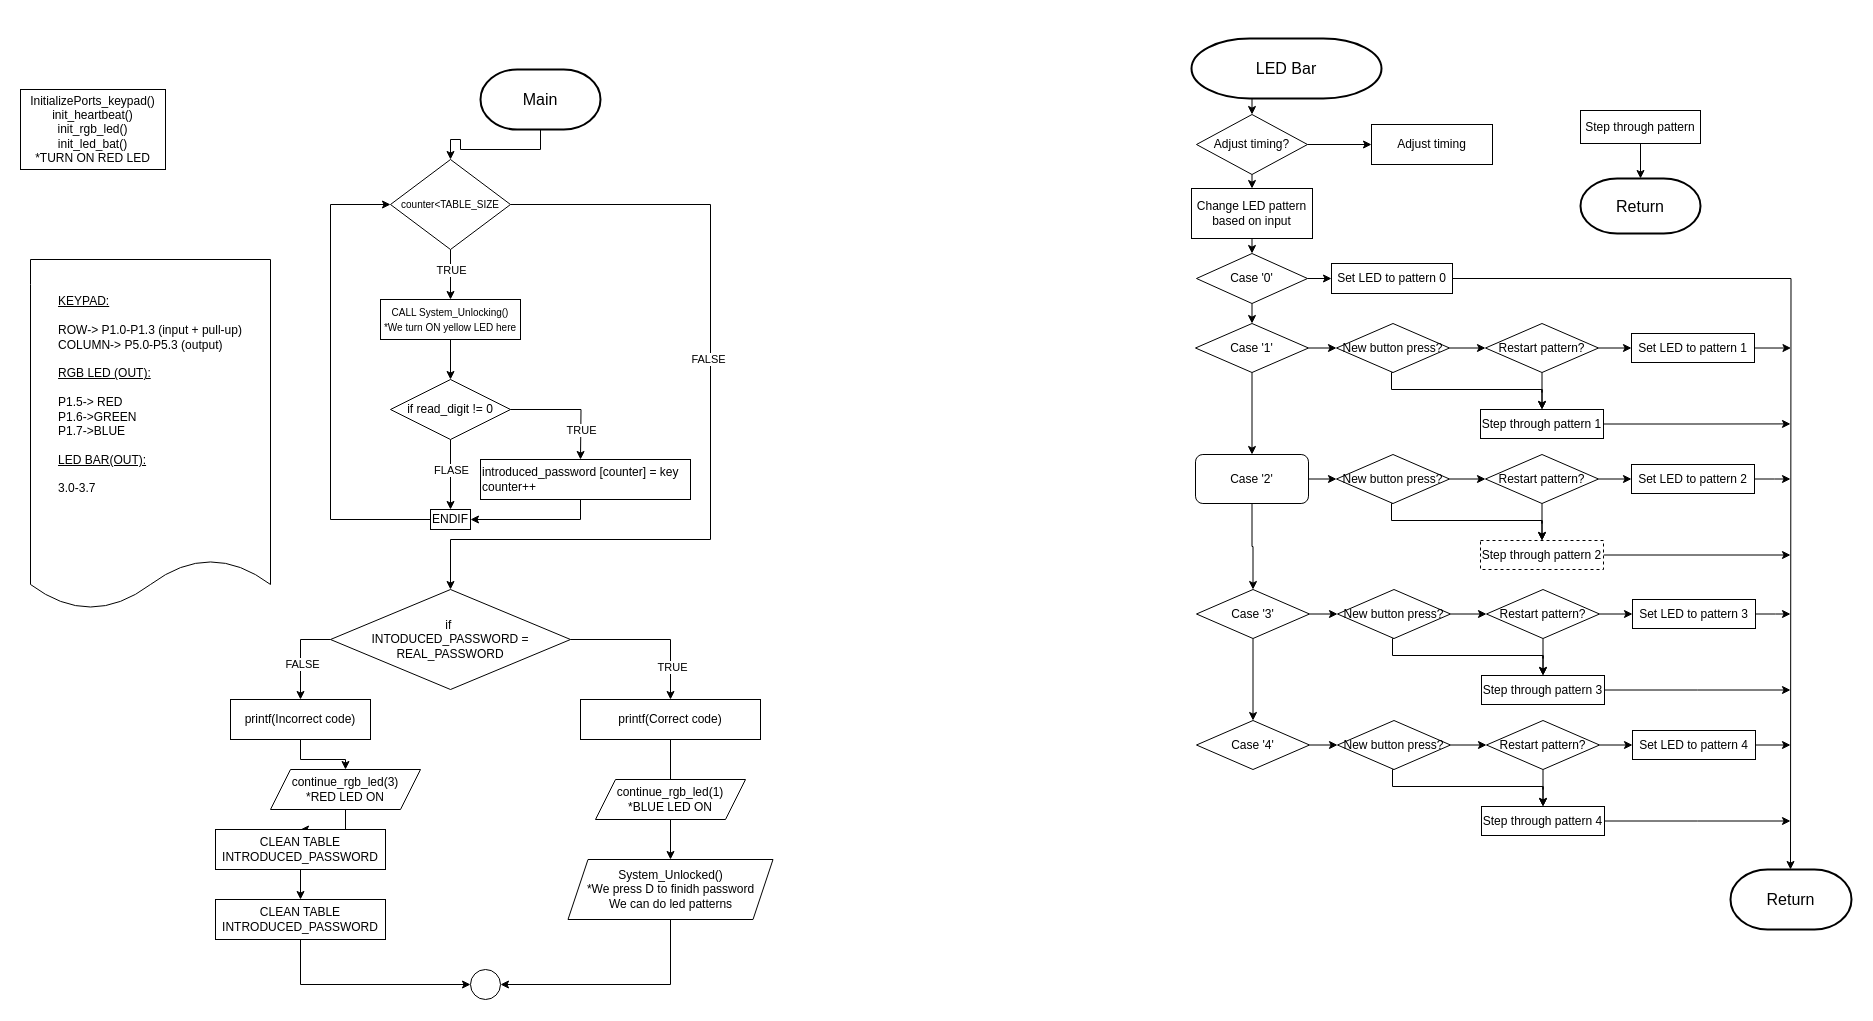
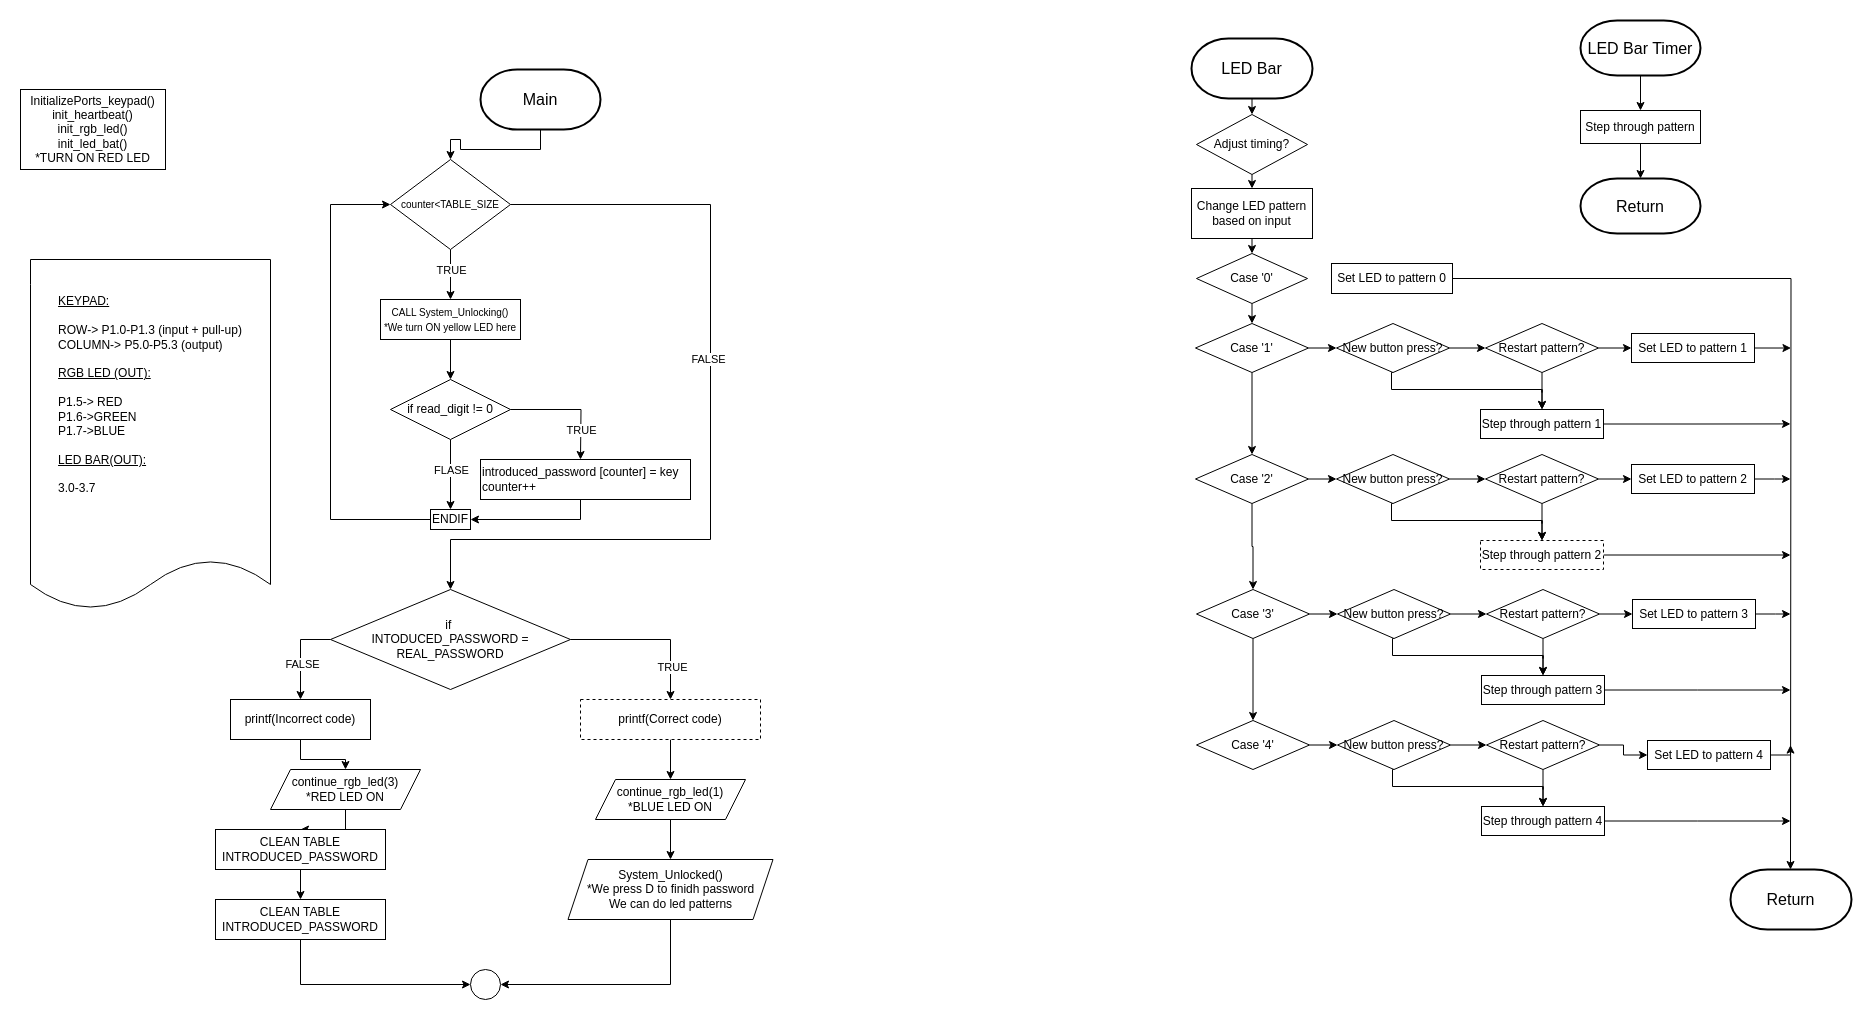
node "LED Bar Timer": added
node "LED Bar": size 190x60 -> 121x60
edge "LED Bar Timer" -> "Step through pattern": added
edge "Adjust timing?" -> "Adjust timing": removed
node "Adjust timing": removed
edge "Case '0'" -> "Set LED to pattern 0": removed
node "Case '2'": shape rounded rectangle -> diamond
node "printf(Correct code)": style solid -> dashed
node "Set LED to pattern 4": moved (1694, 745) -> (1709, 755)
edge "printf(Correct code)" -- "continue_rgb_led(1) *BLUE LED ON": arrowhead none -> classic
